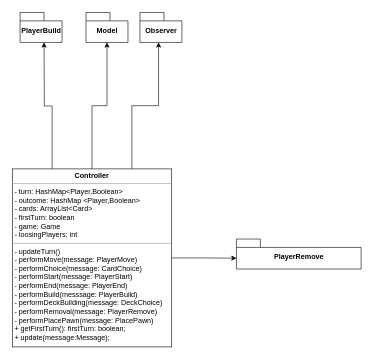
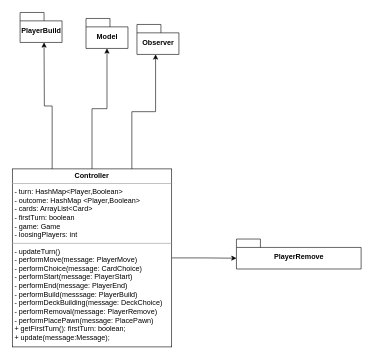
node "Model": moved (107, 27) -> (107, 33)
node "Observer": moved (161, 27) -> (158, 39)
